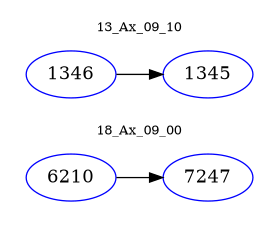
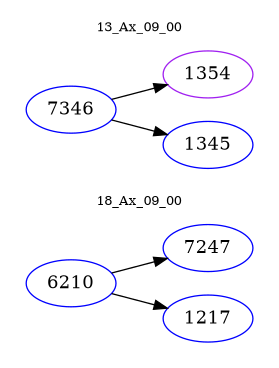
cluster "13_Ax_09_10": label "13_Ax_09_10" -> "13_Ax_09_00"
node "1346": label "1346" -> "7346"
node "1354": added
node "1217": added
